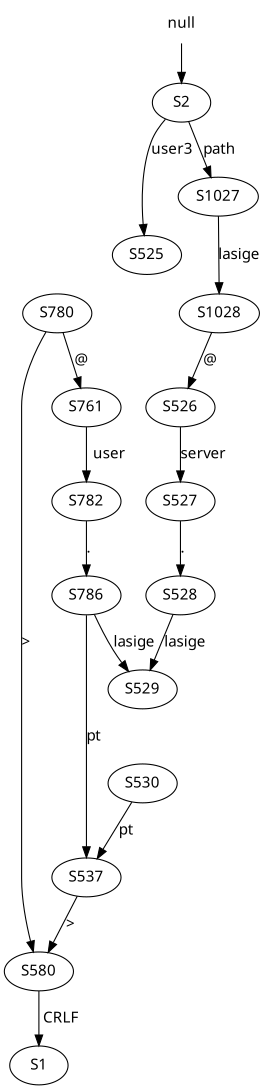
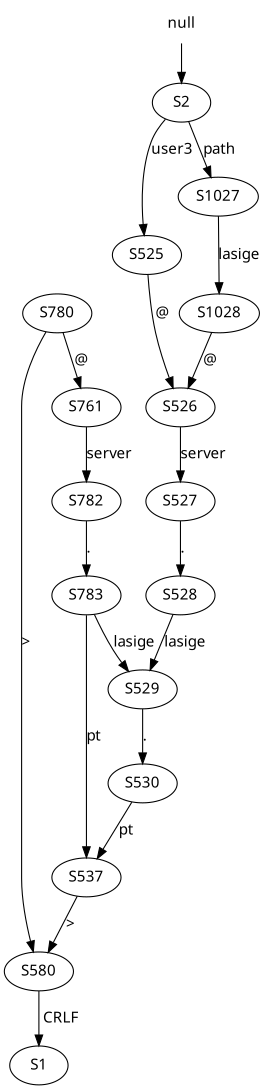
edge "S525" -> "S526": added, label "@"
edge "S761" -> "S782": label "user" -> "server"
node "S786": label "S786" -> "S783"
edge "S529" -> "S530": added, label "."
